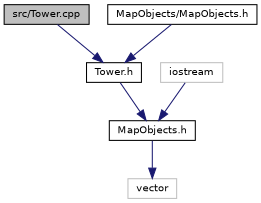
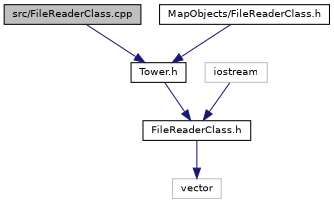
node "src/Tower.cpp": label "src/Tower.cpp" -> "src/FileReaderClass.cpp"
node "MapObjects/MapObjects.h": label "MapObjects/MapObjects.h" -> "MapObjects/FileReaderClass.h"
node "MapObjects.h": label "MapObjects.h" -> "FileReaderClass.h"
